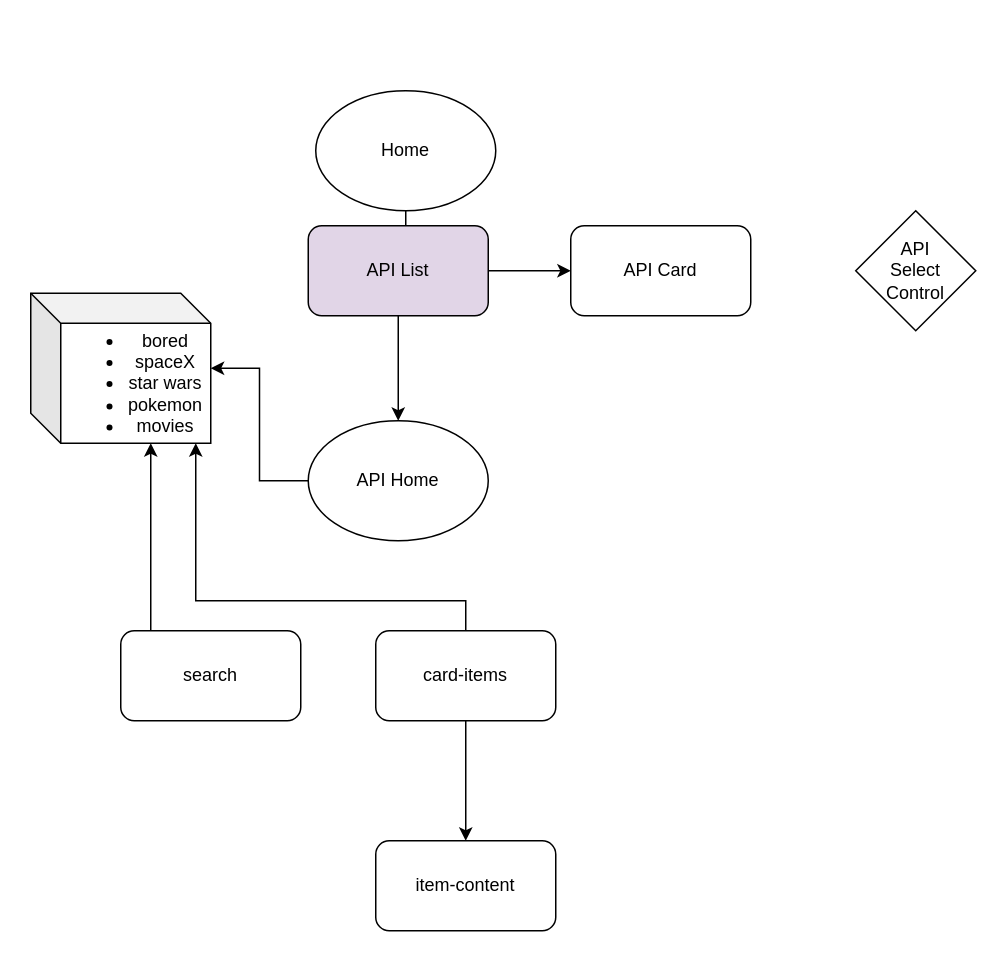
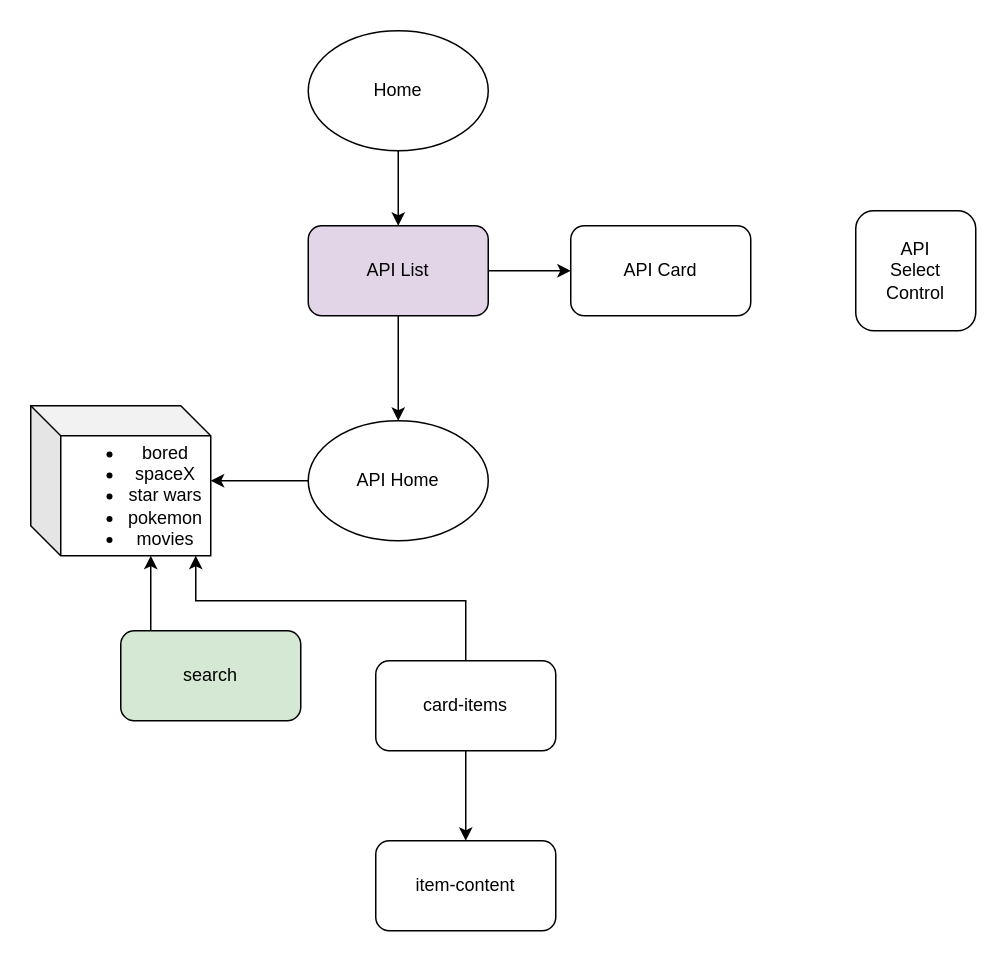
node "Home": moved (406, 151) -> (398, 91)
node "API Select Control": shape diamond -> rounded rectangle
node "bored spaceX star wars pokemon movies": moved (121, 368) -> (121, 481)
node "search": fillcolor #ffffff -> #d5e8d4
node "card-items": moved (466, 676) -> (466, 706)
